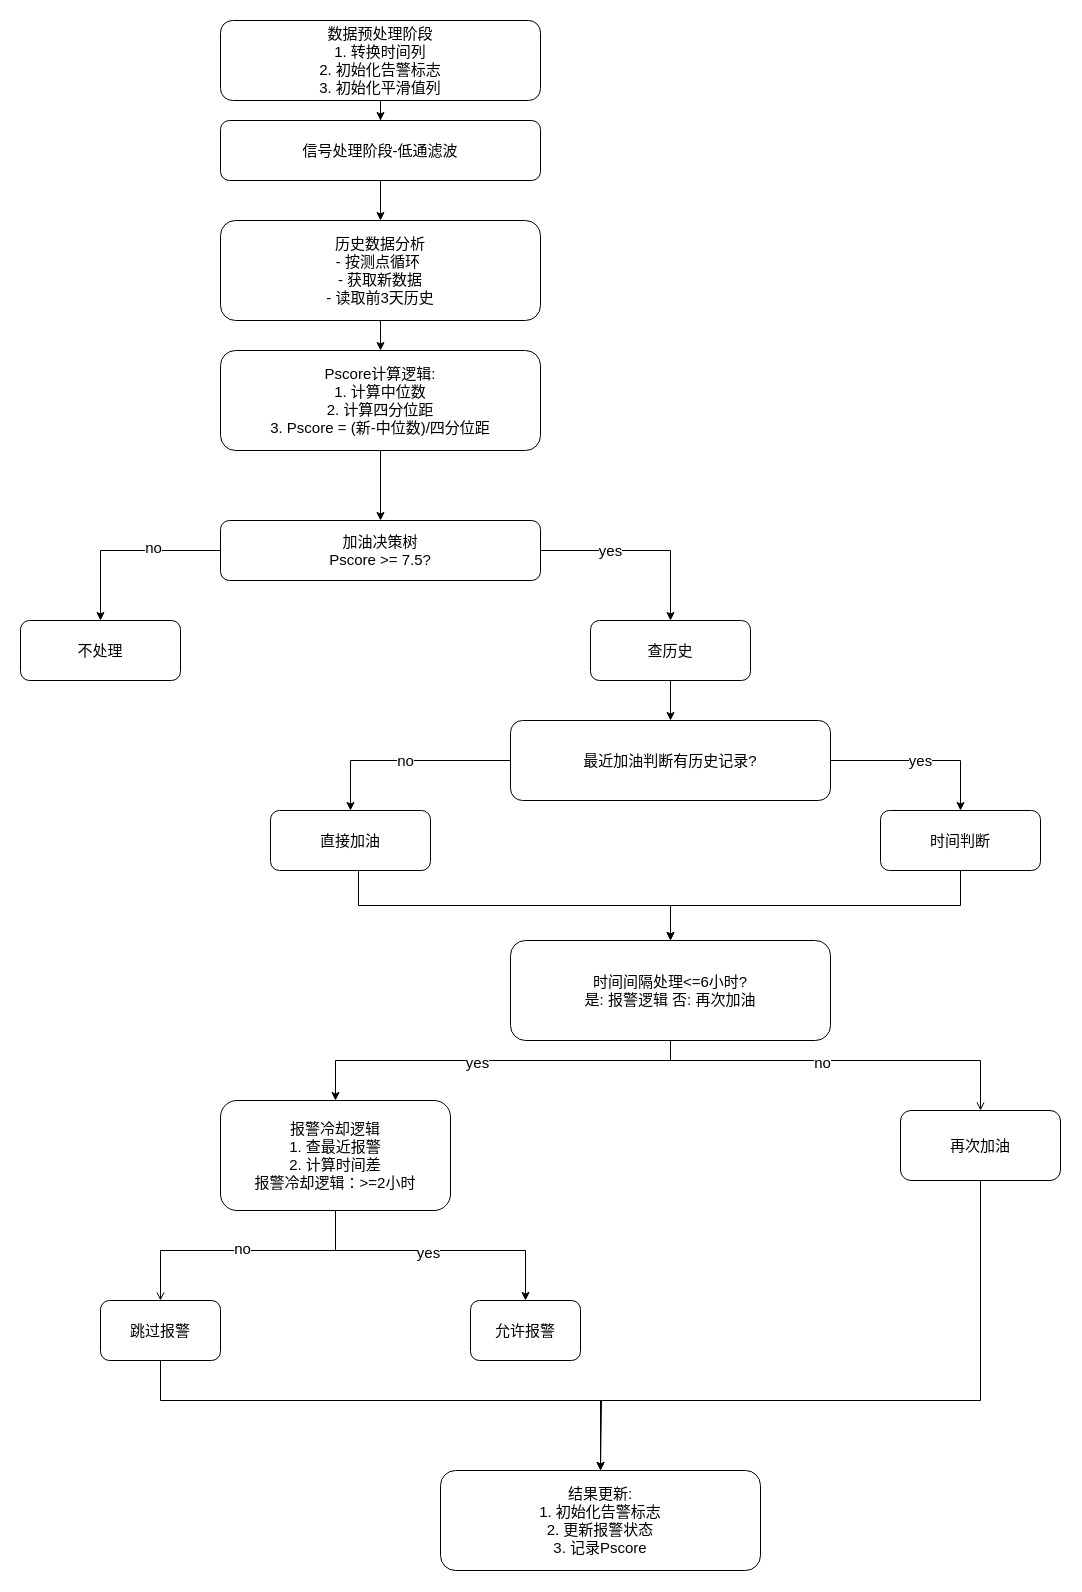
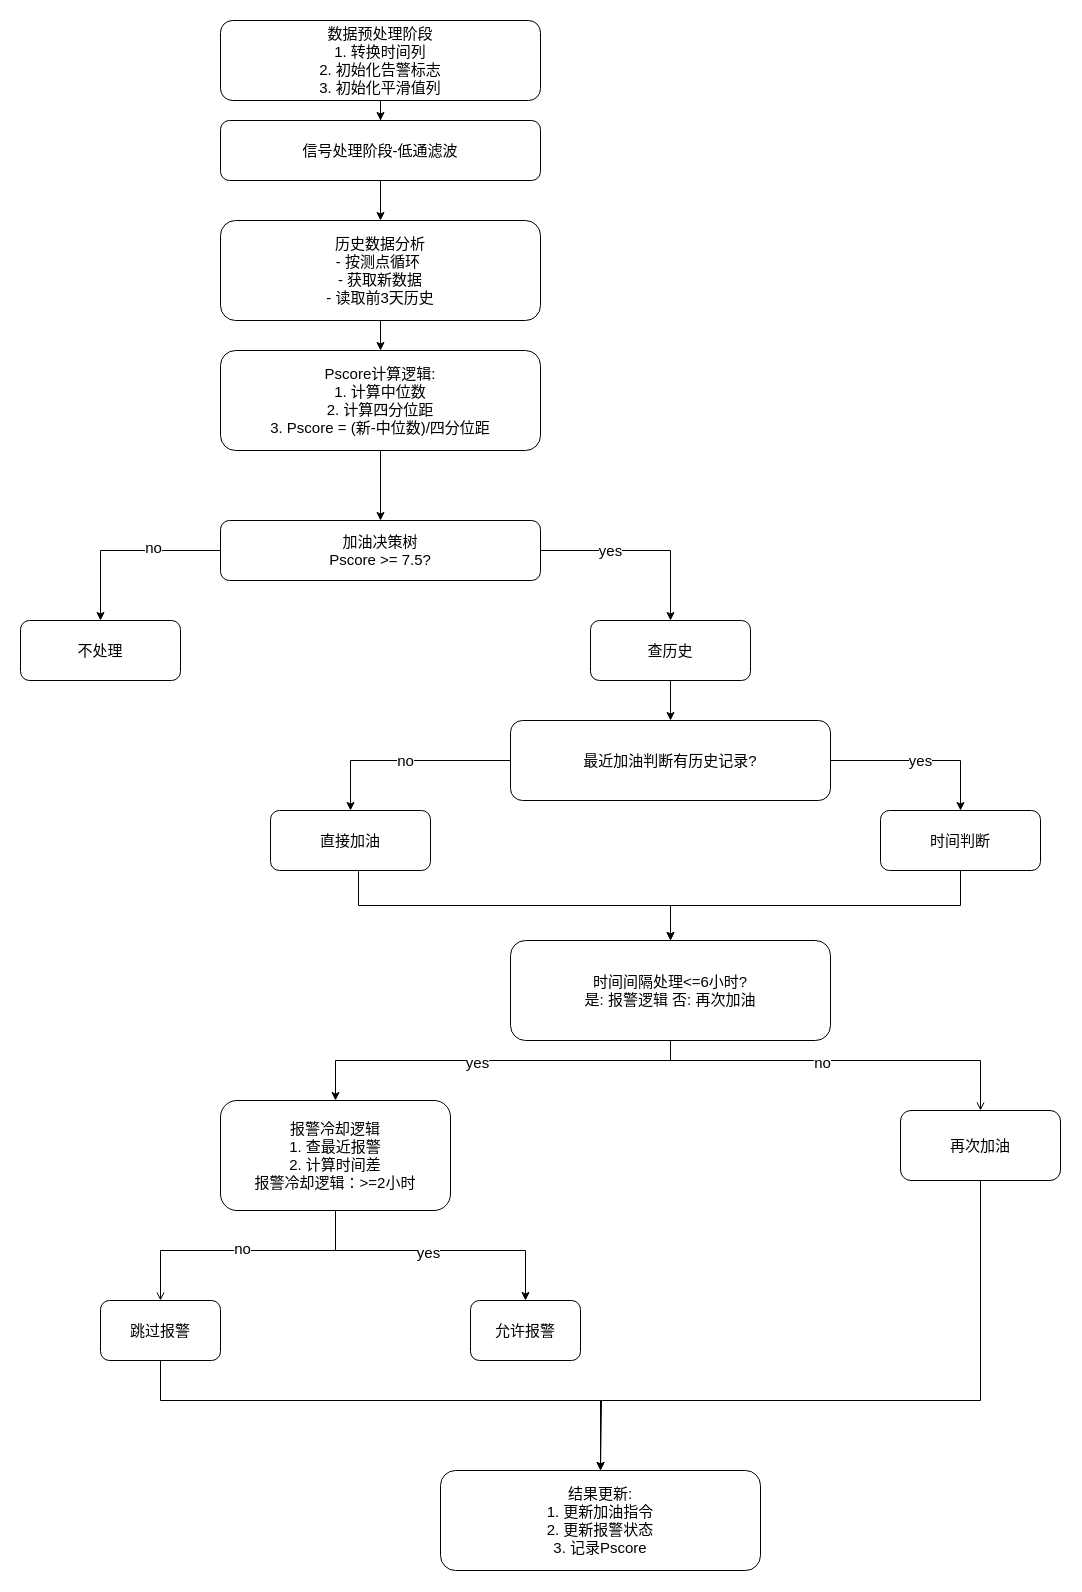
node "结果更新: 1. 初始化告警标志 2. 更新报警状态 3. 记录Pscore": label "结果更新: 1. 初始化告警标志 2. 更新报警状态 3. 记录Pscore" -> "结果更新: 1. 更新加油指令 2. 更新报警状态 3. 记录Pscore"
